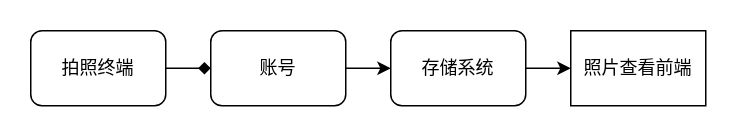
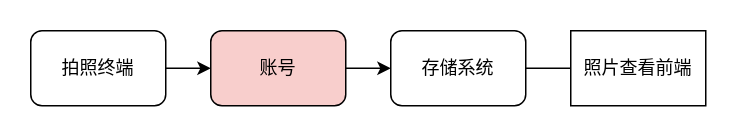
edge "拍照终端" -> "账号": arrowhead diamond -> classic
node "账号": fillcolor #ffffff -> #f8cecc
edge "存储系统" -> "照片查看前端": arrowhead classic -> none
